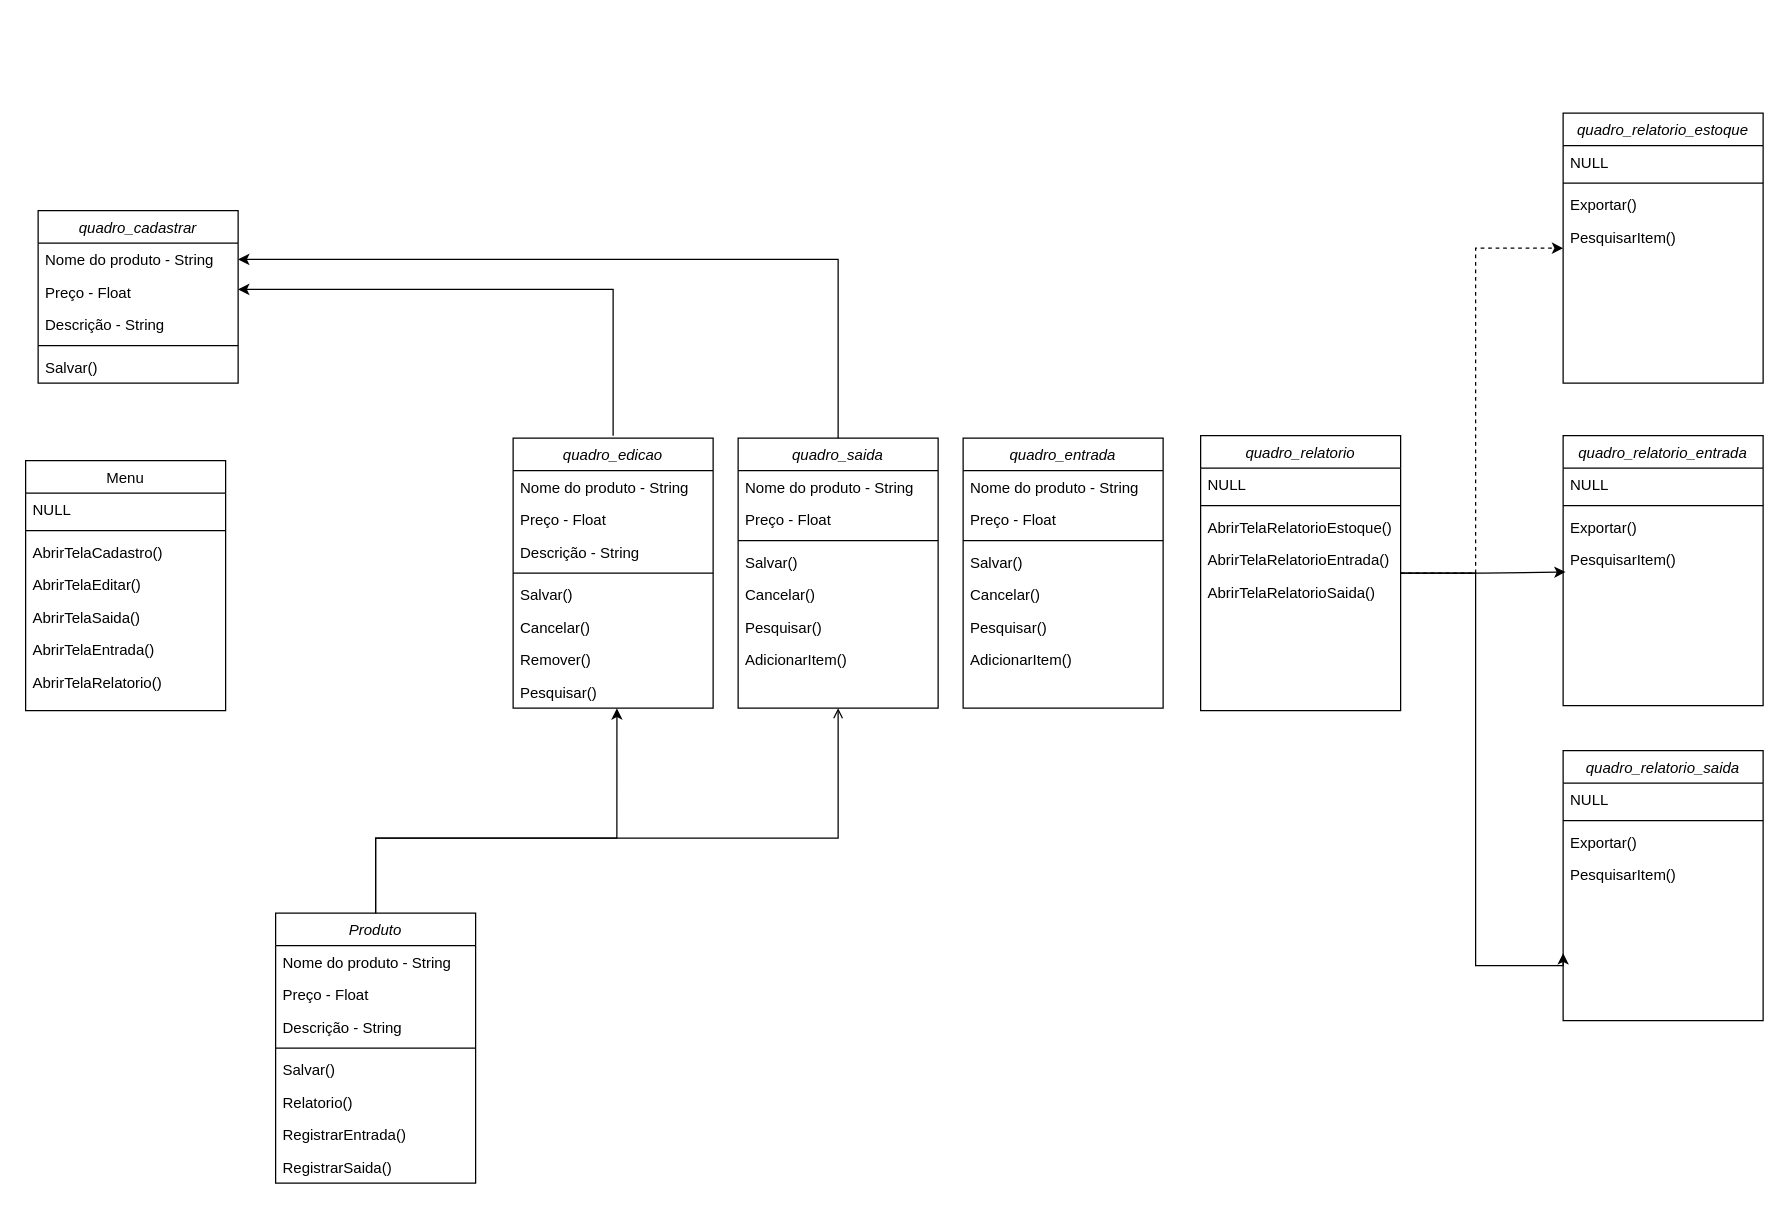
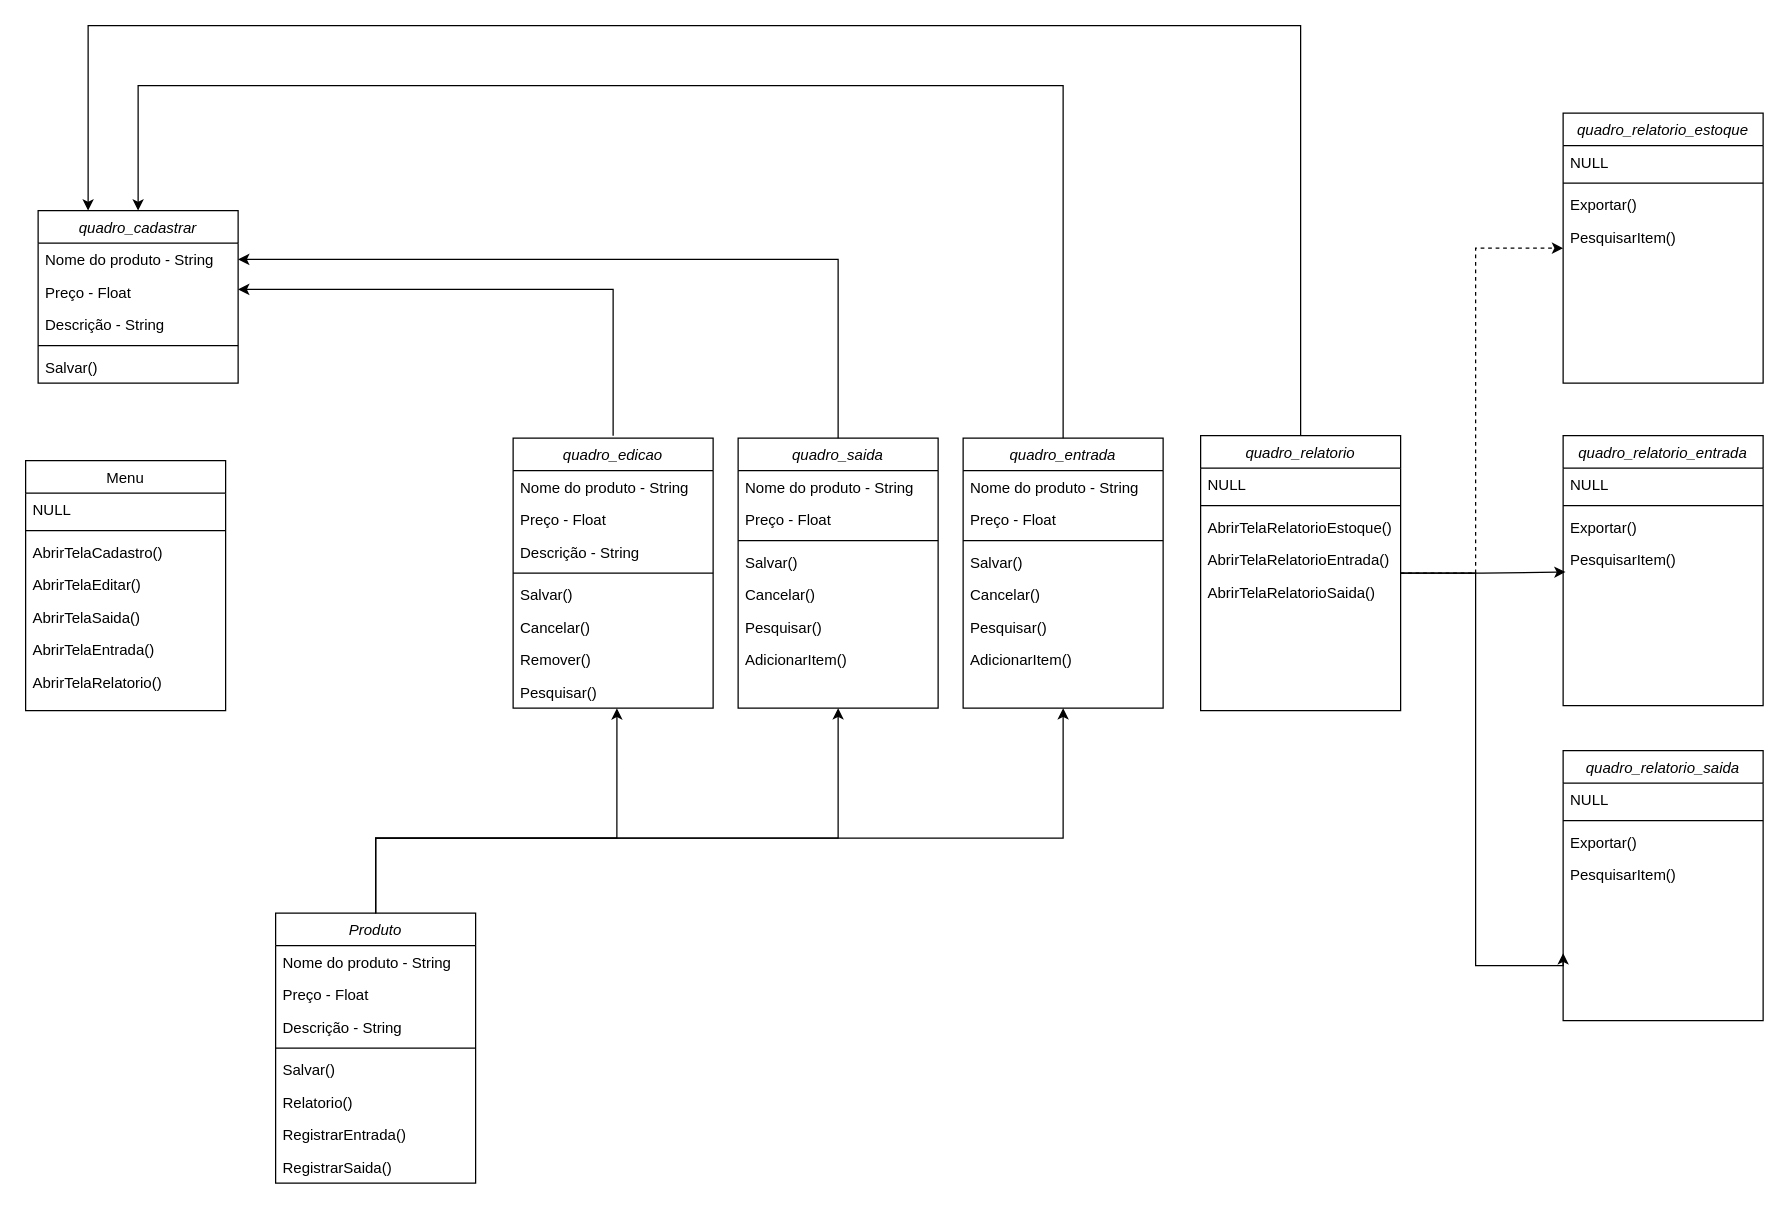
edge "quadro_relatorio" -> "quadro_cadastrar": added
edge "quadro_entrada" -> "quadro_cadastrar": added
edge "Produto" -> "quadro_saida": arrowhead open -> classic
edge "Produto" -> "quadro_entrada": added
